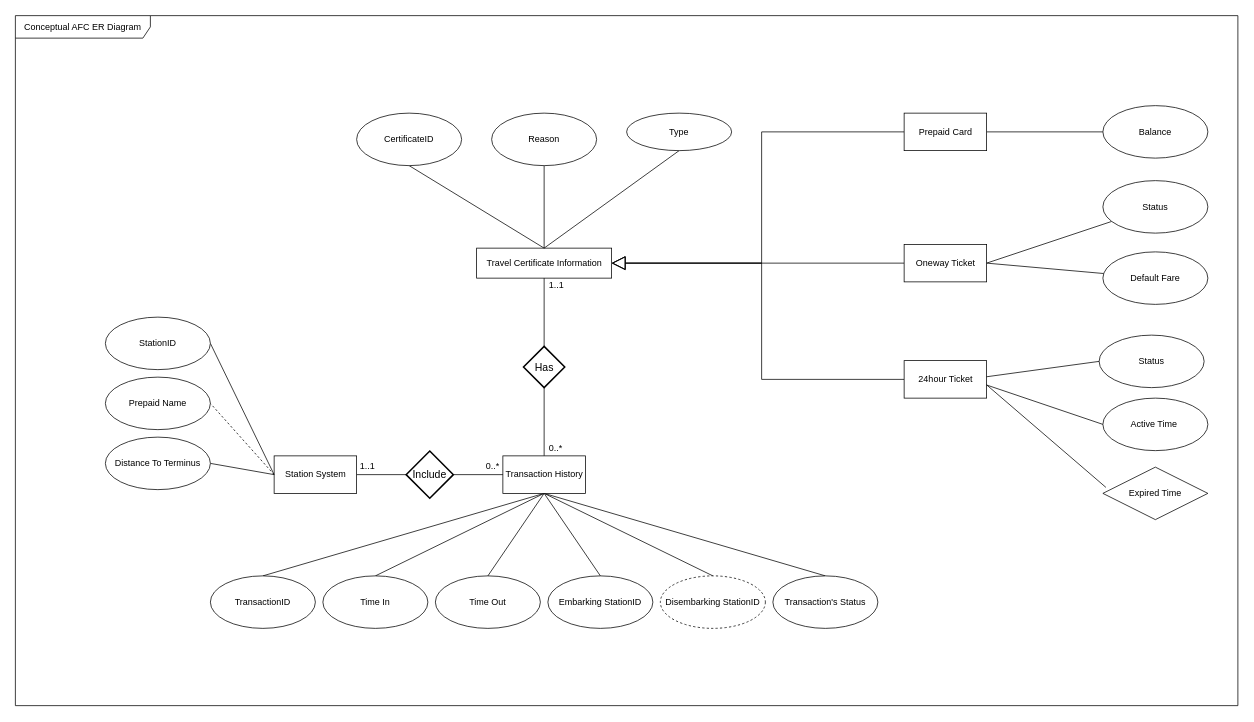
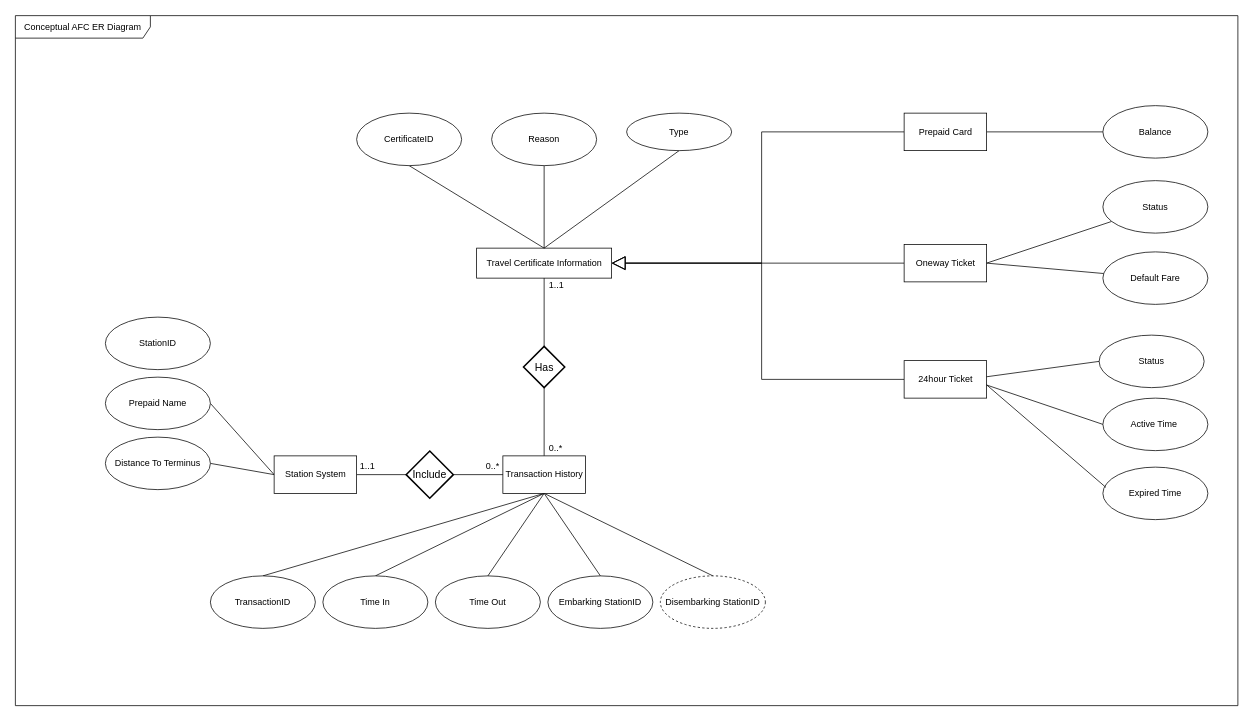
edge "StationID" -- "Station System": removed
edge "Prepaid Name" -- "Station System": style dashed -> solid
node "Expired Time": shape diamond -> ellipse
edge "Transaction History" -- "Transaction's Status": removed
node "Transaction's Status": removed
